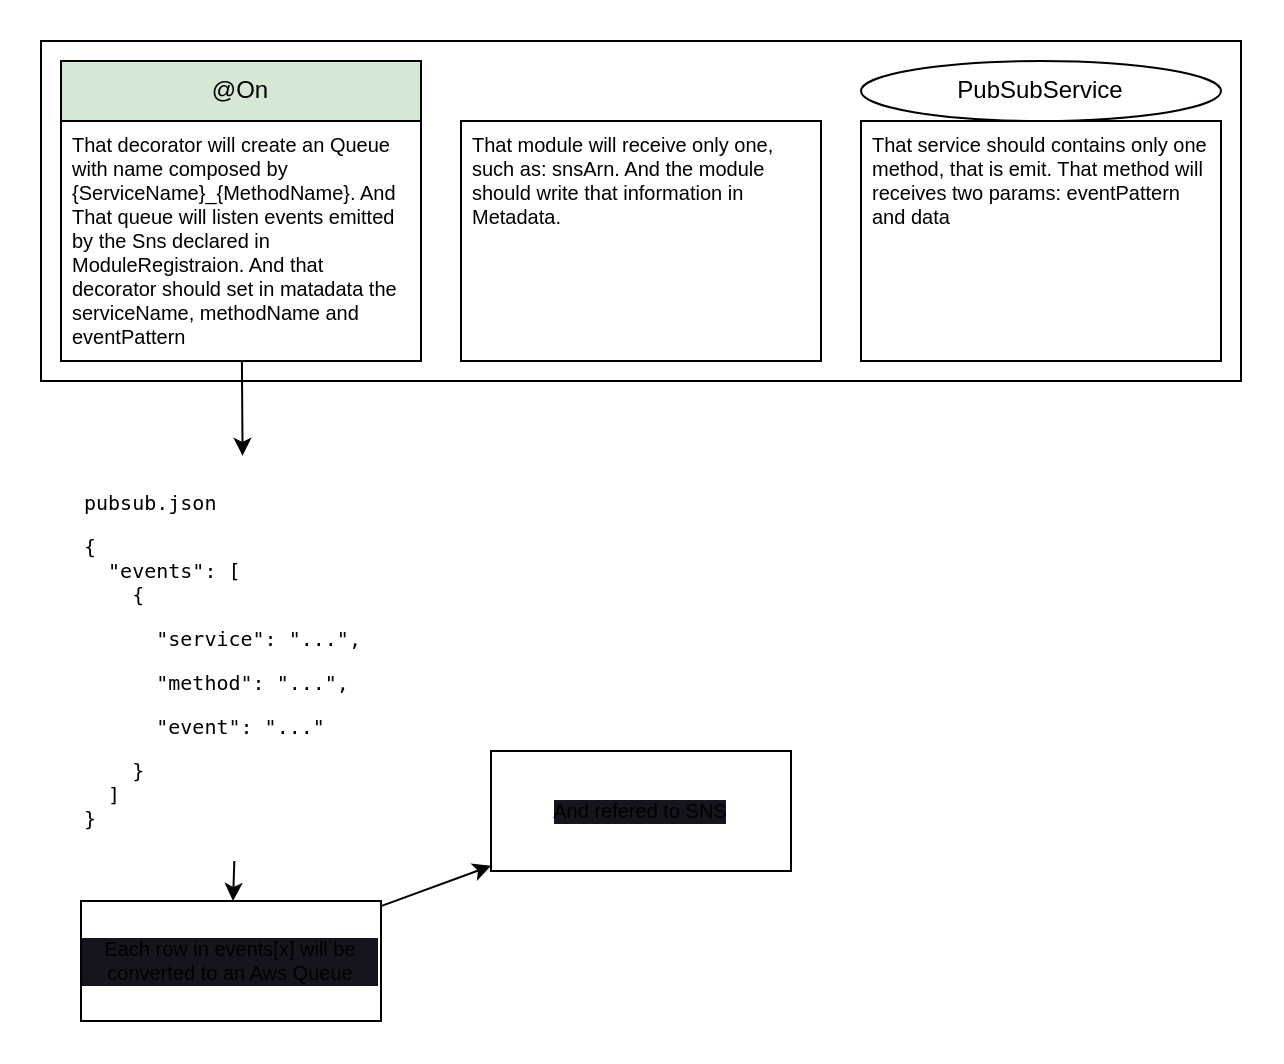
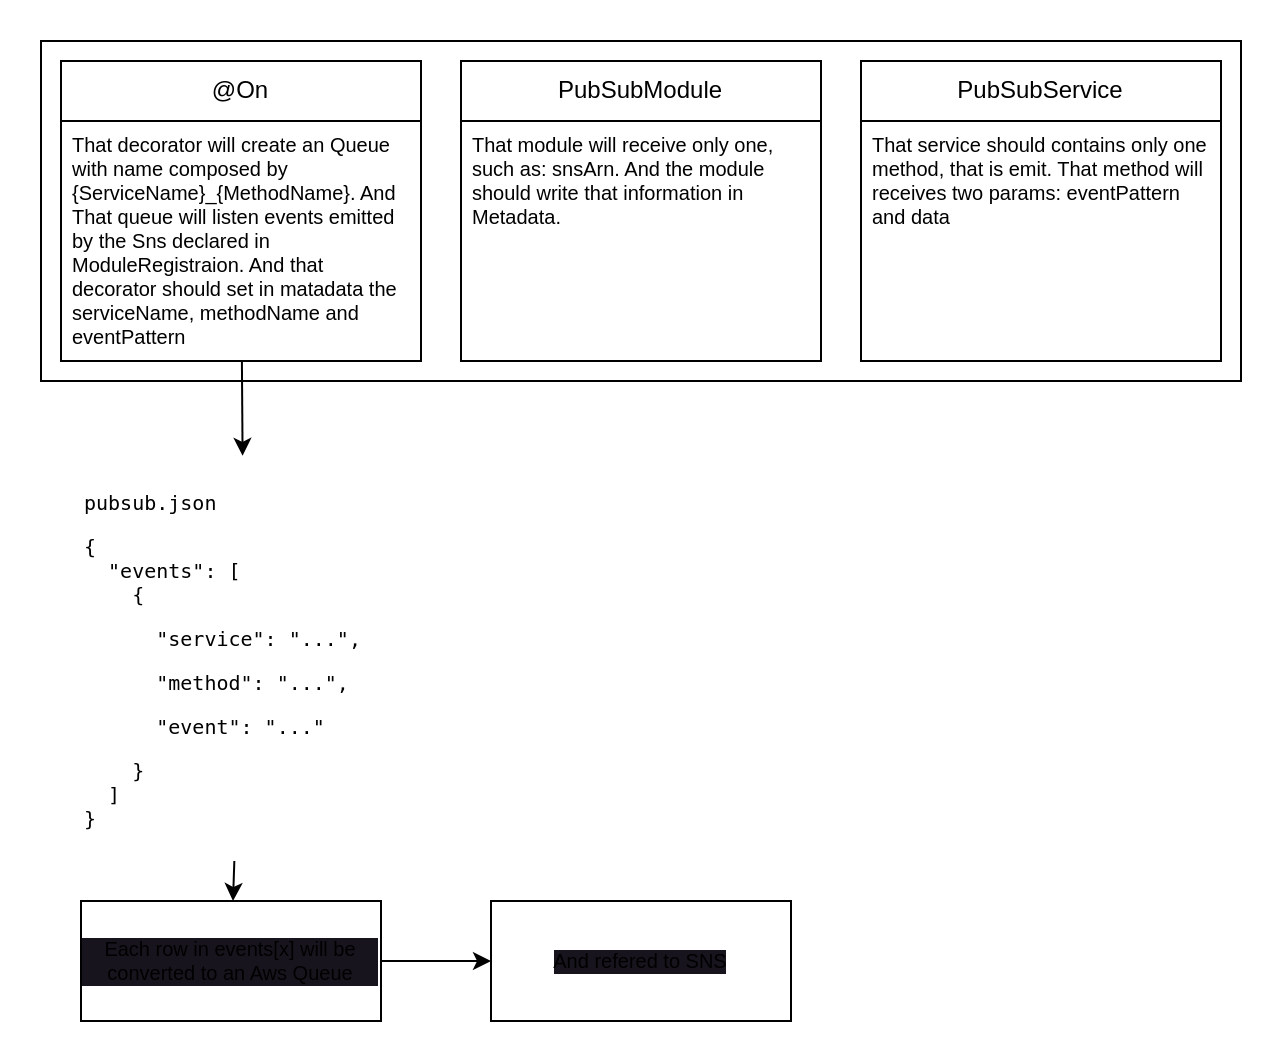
node "@On": fillcolor #d5e8d4 -> #ffffff
node "PubSubModule": added
node "PubSubService": shape ellipse -> rectangle
node "And refered to SNS": moved (641, 811) -> (641, 961)
